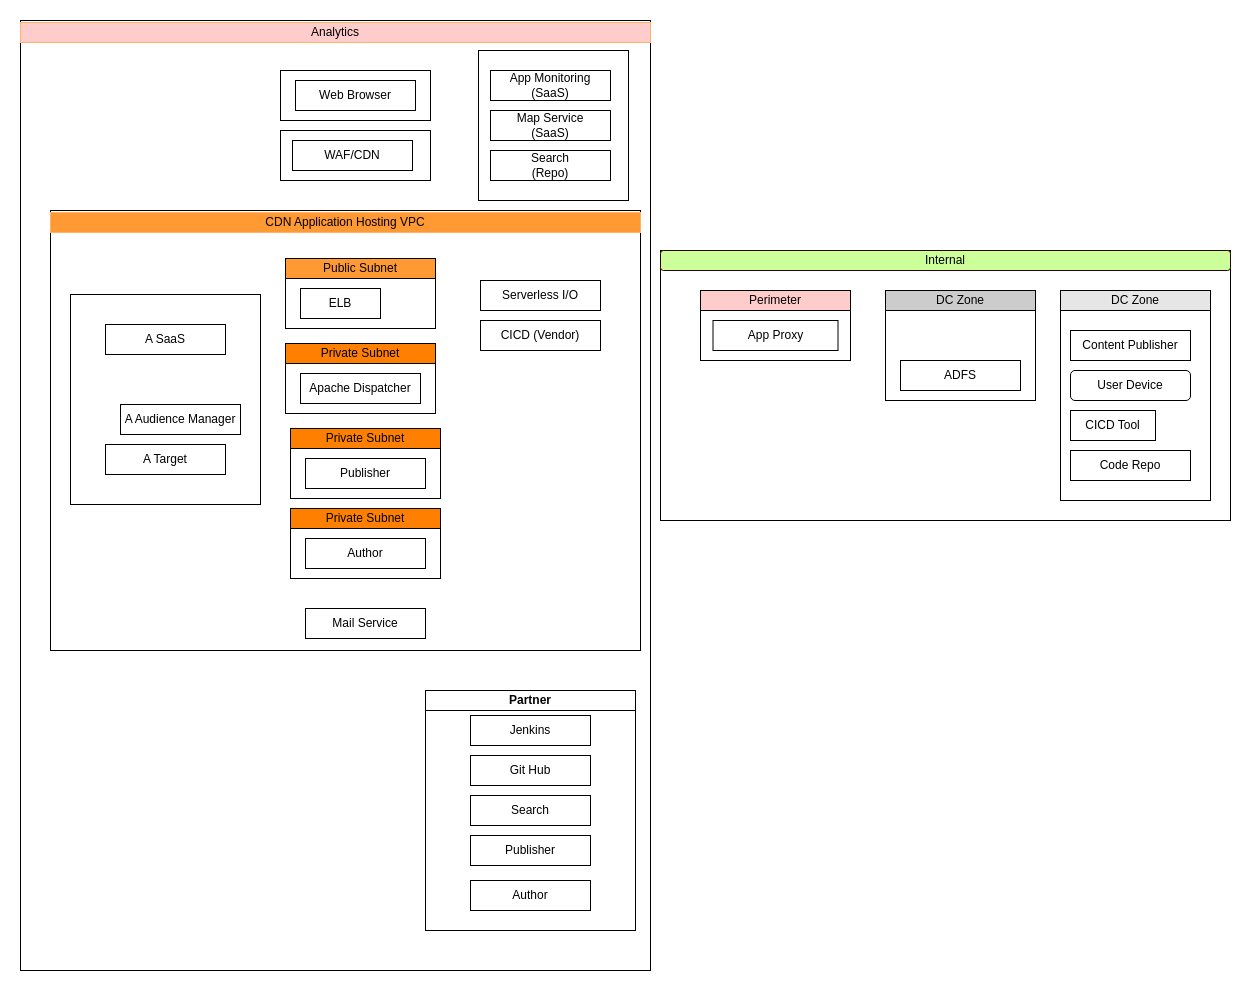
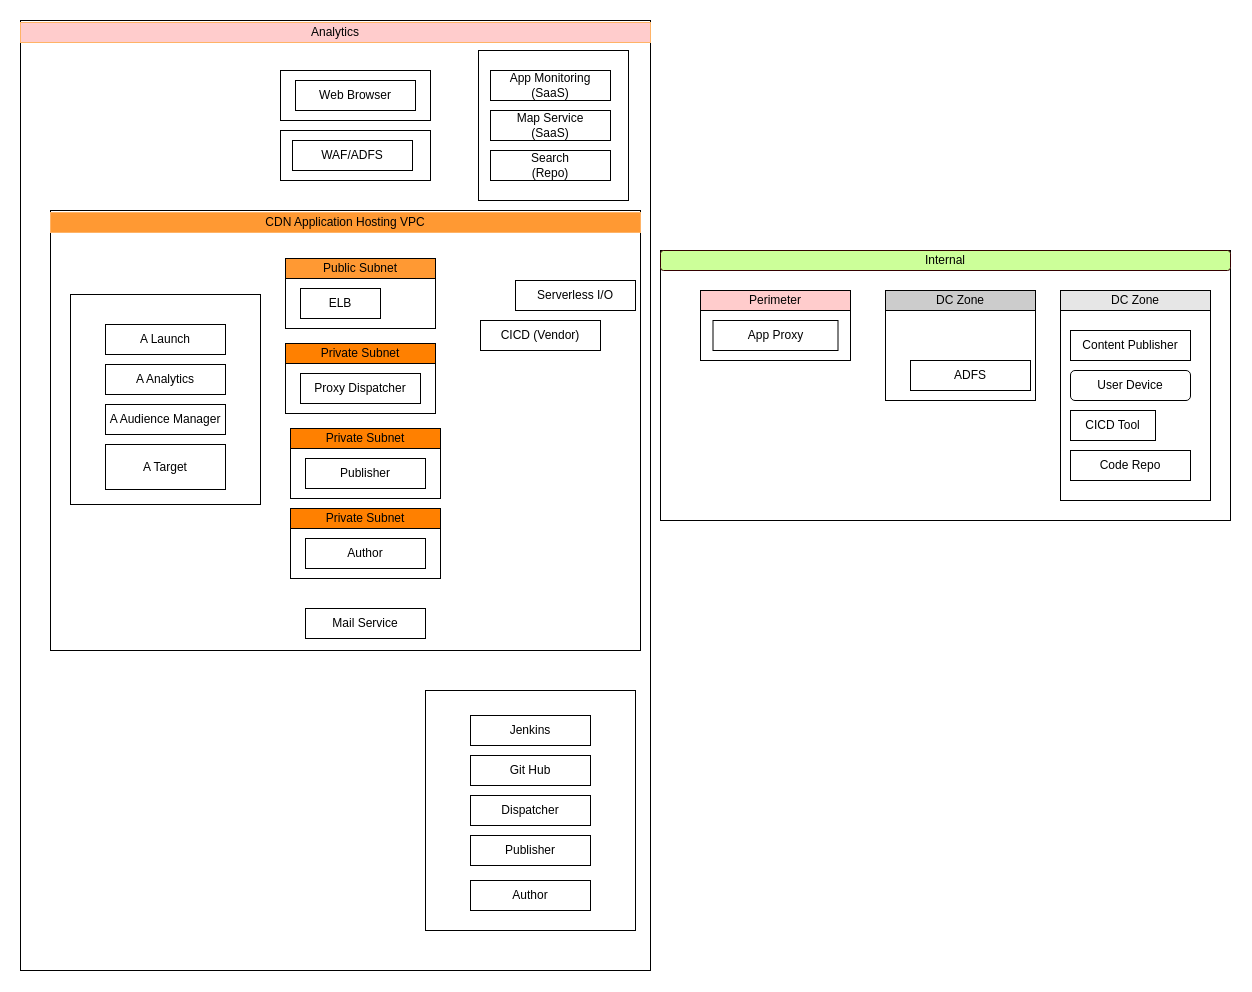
node "WAF/CDN": label "WAF/CDN" -> "WAF/ADFS"
node "Serverless I/O": moved (541, 296) -> (576, 296)
node "A SaaS": label "A SaaS" -> "A Launch"
node "ADFS": moved (961, 376) -> (971, 376)
node "A Analytics": added
node "Apache Dispatcher": label "Apache Dispatcher" -> "Proxy Dispatcher"
node "A Audience Manager": moved (181, 420) -> (166, 420)
node "A Target": size 120x30 -> 120x45
node "Partner": removed
node "Search": label "Search" -> "Dispatcher"
